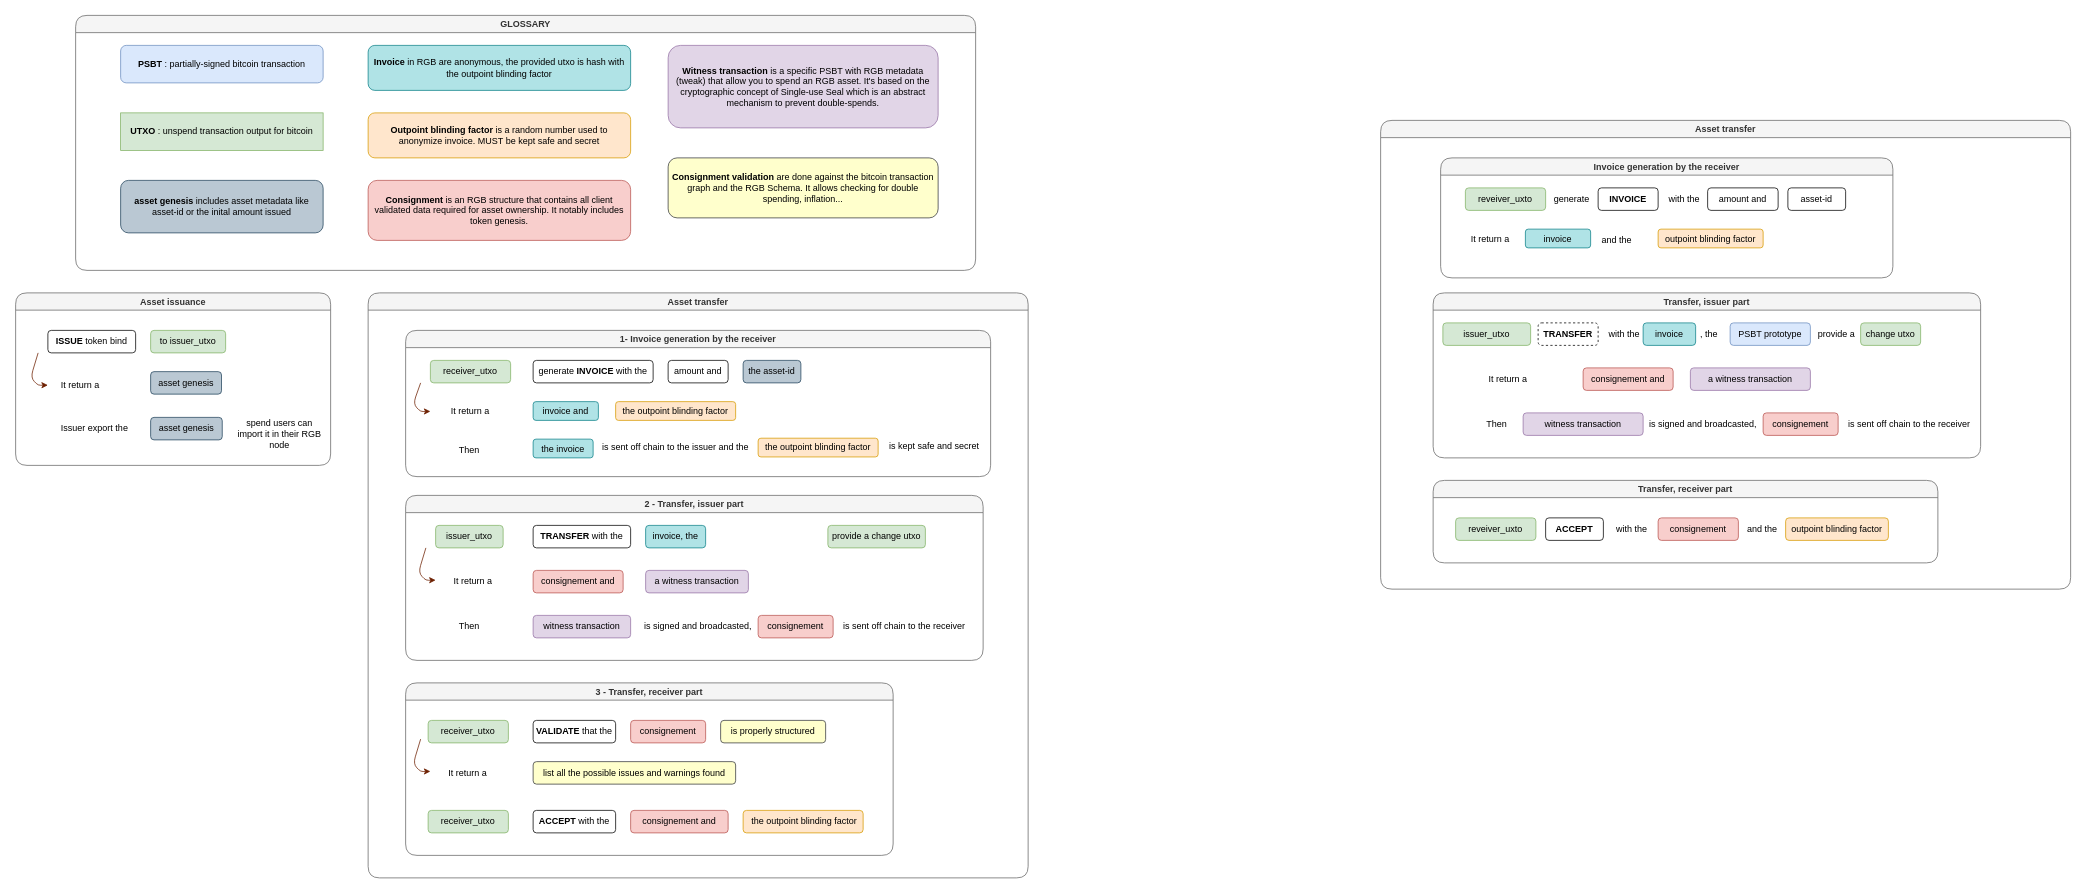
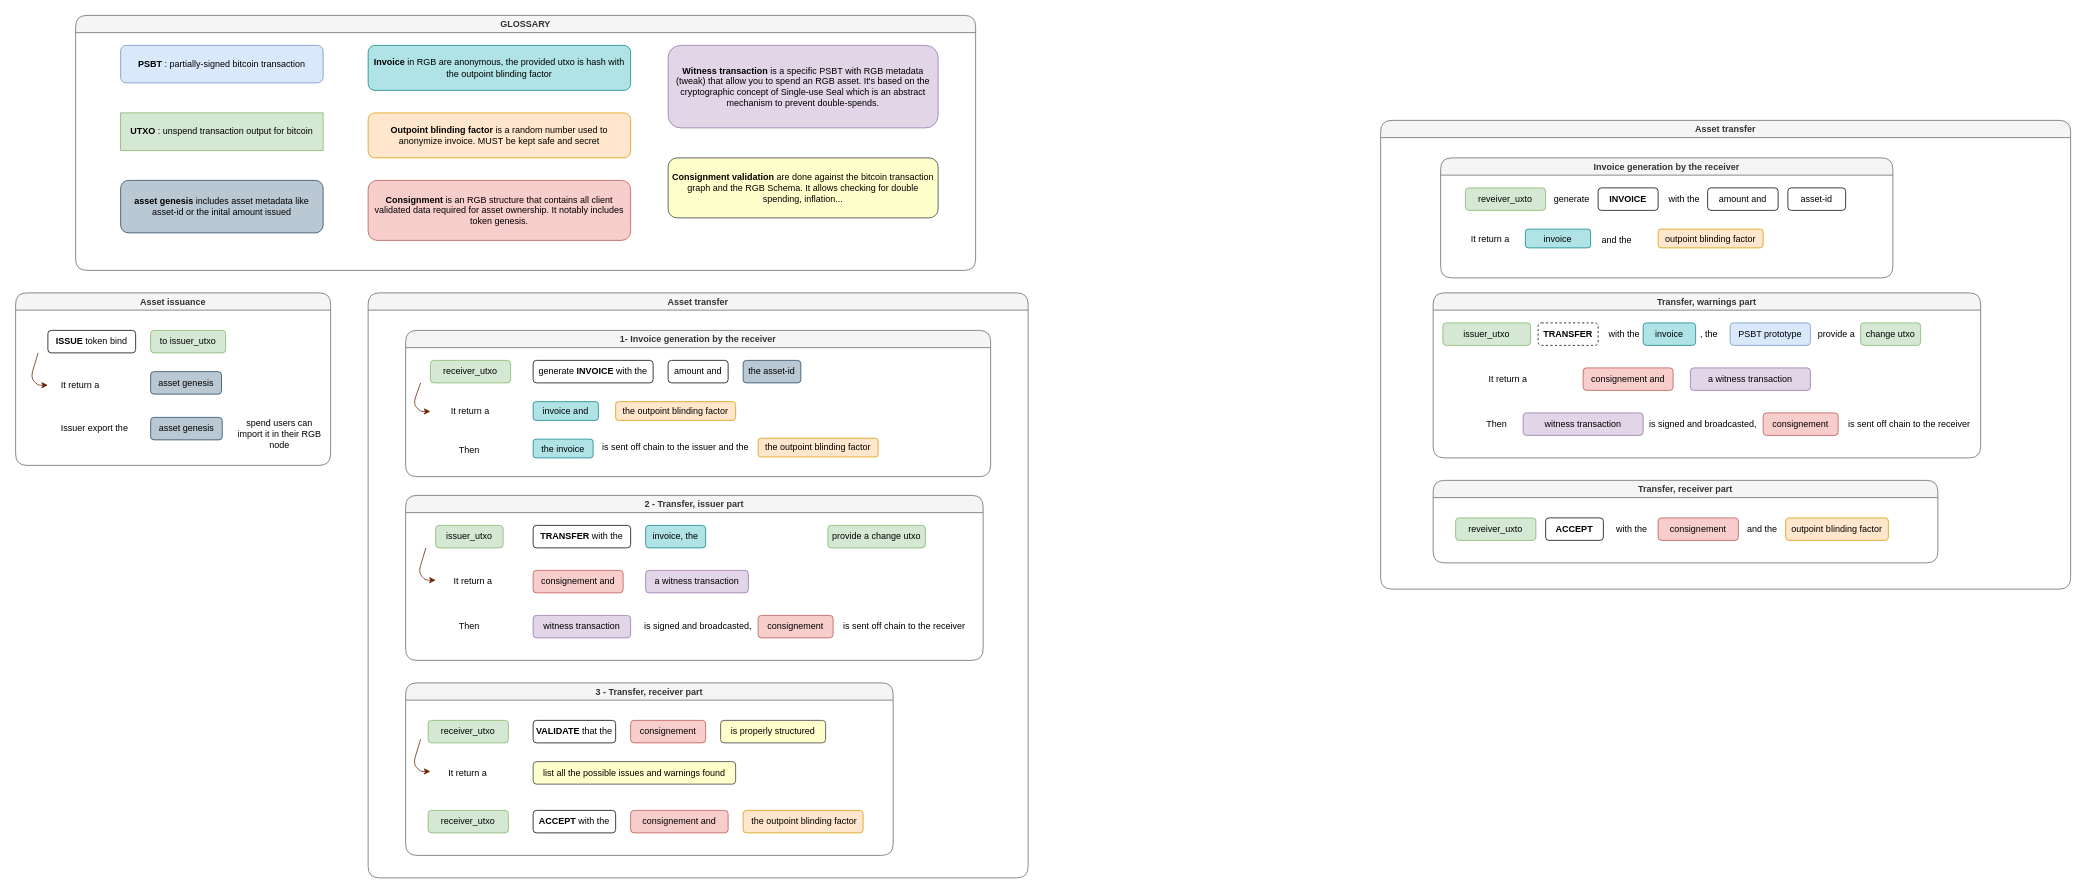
node "Transfer, issuer part": label "Transfer, issuer part" -> "Transfer, warnings part"
node "is kept safe and secret": removed
